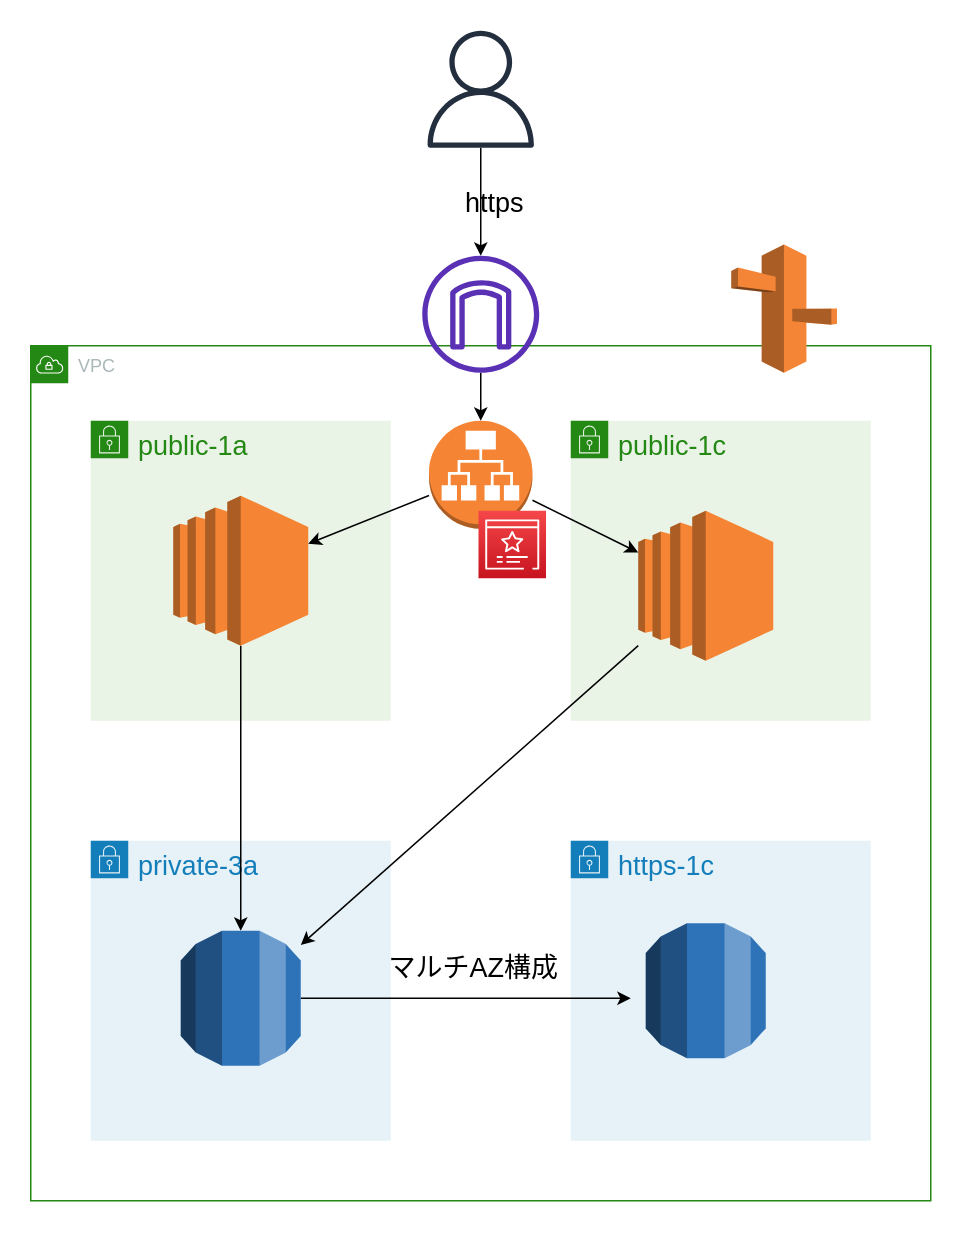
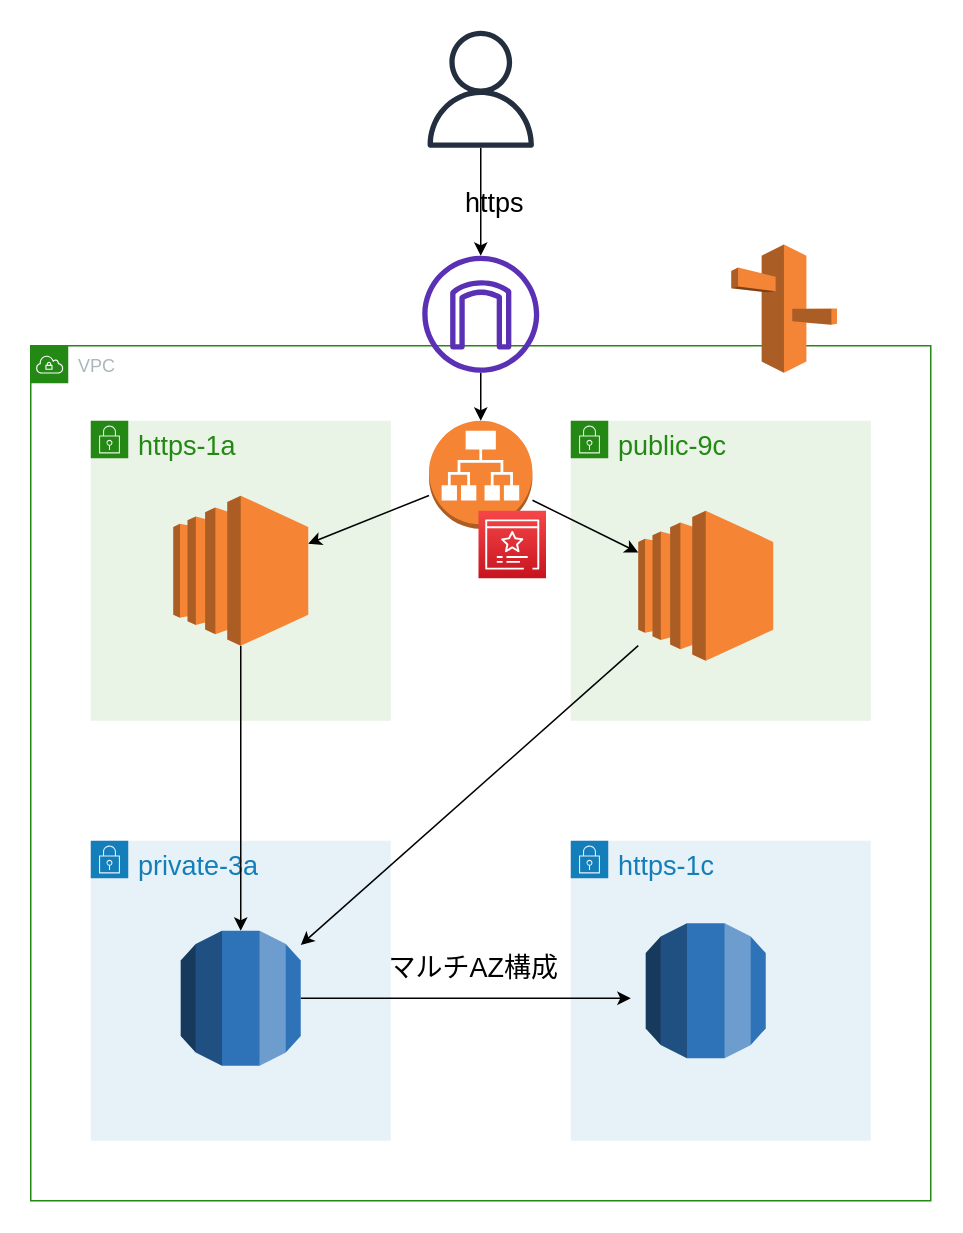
node "public-1a": label "public-1a" -> "https-1a"
node "public-1c": label "public-1c" -> "public-9c"
